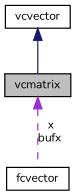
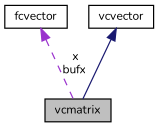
edge "fcvector" -> "vcmatrix": reversed
